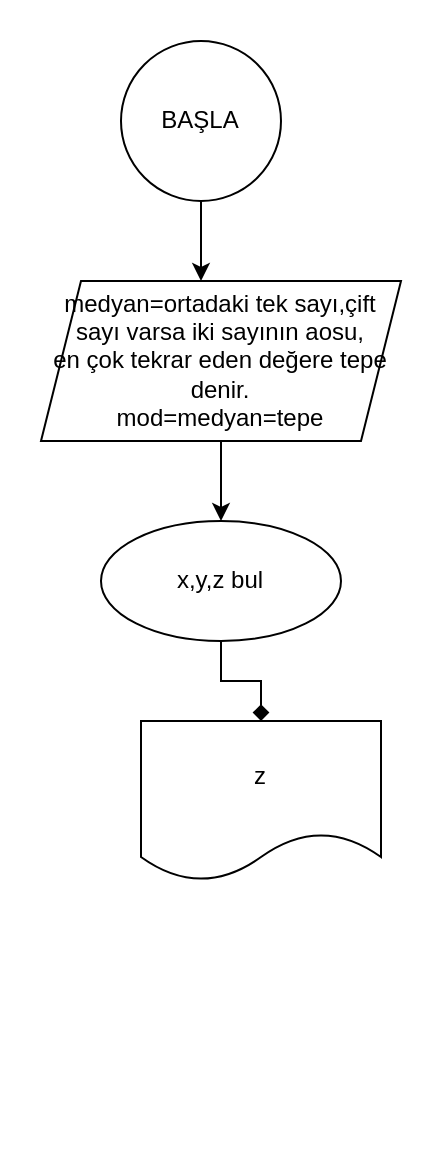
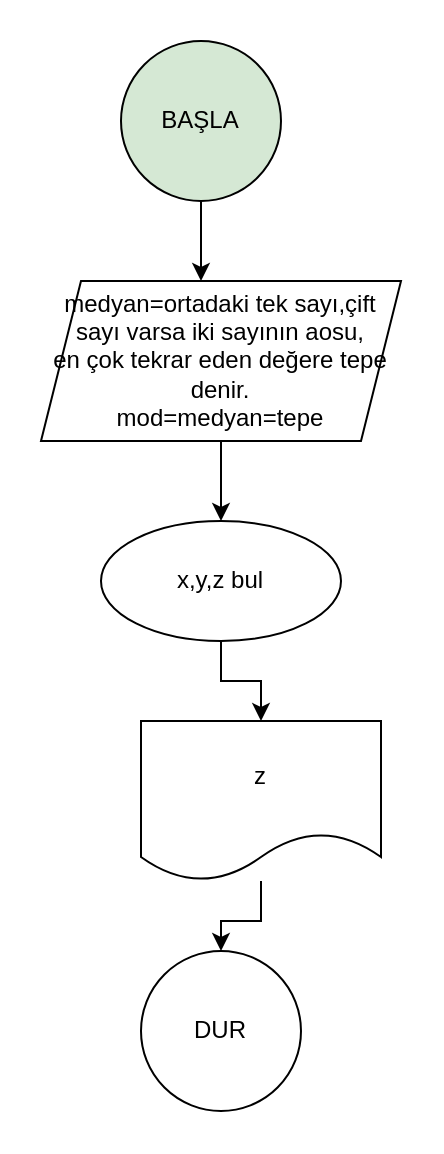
node "BAŞLA": fillcolor #ffffff -> #d5e8d4
edge "x,y,z bul" -> "z": arrowhead diamond -> classic
edge "z" -> "DUR": added
node "DUR": added
